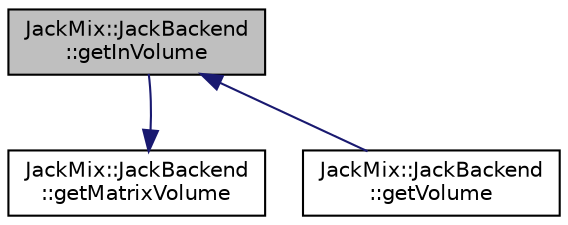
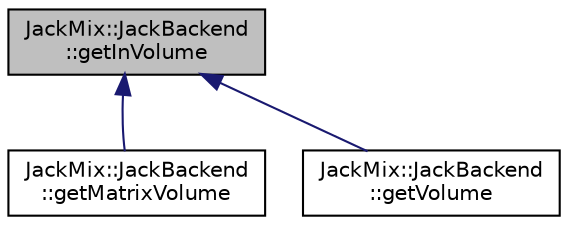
edge "JackMix::JackBackend ::getInVolume" -> "JackMix::JackBackend ::getMatrixVolume": reversed
